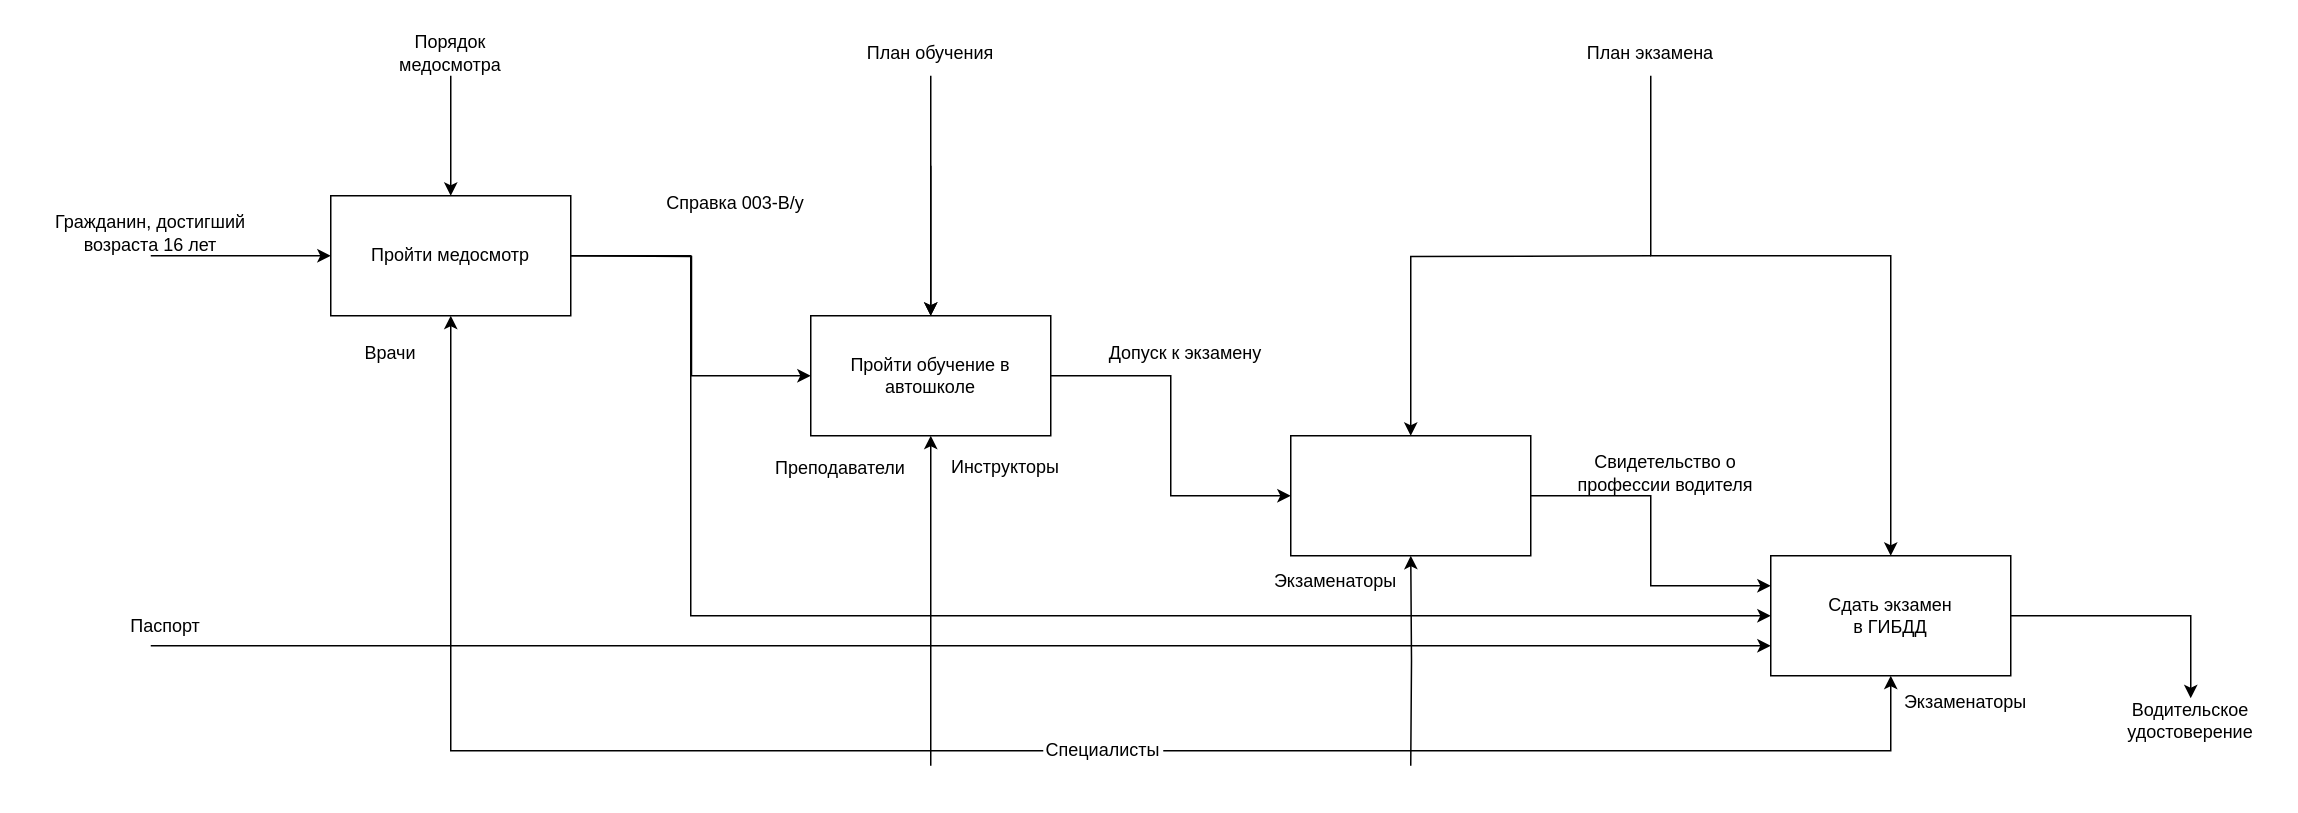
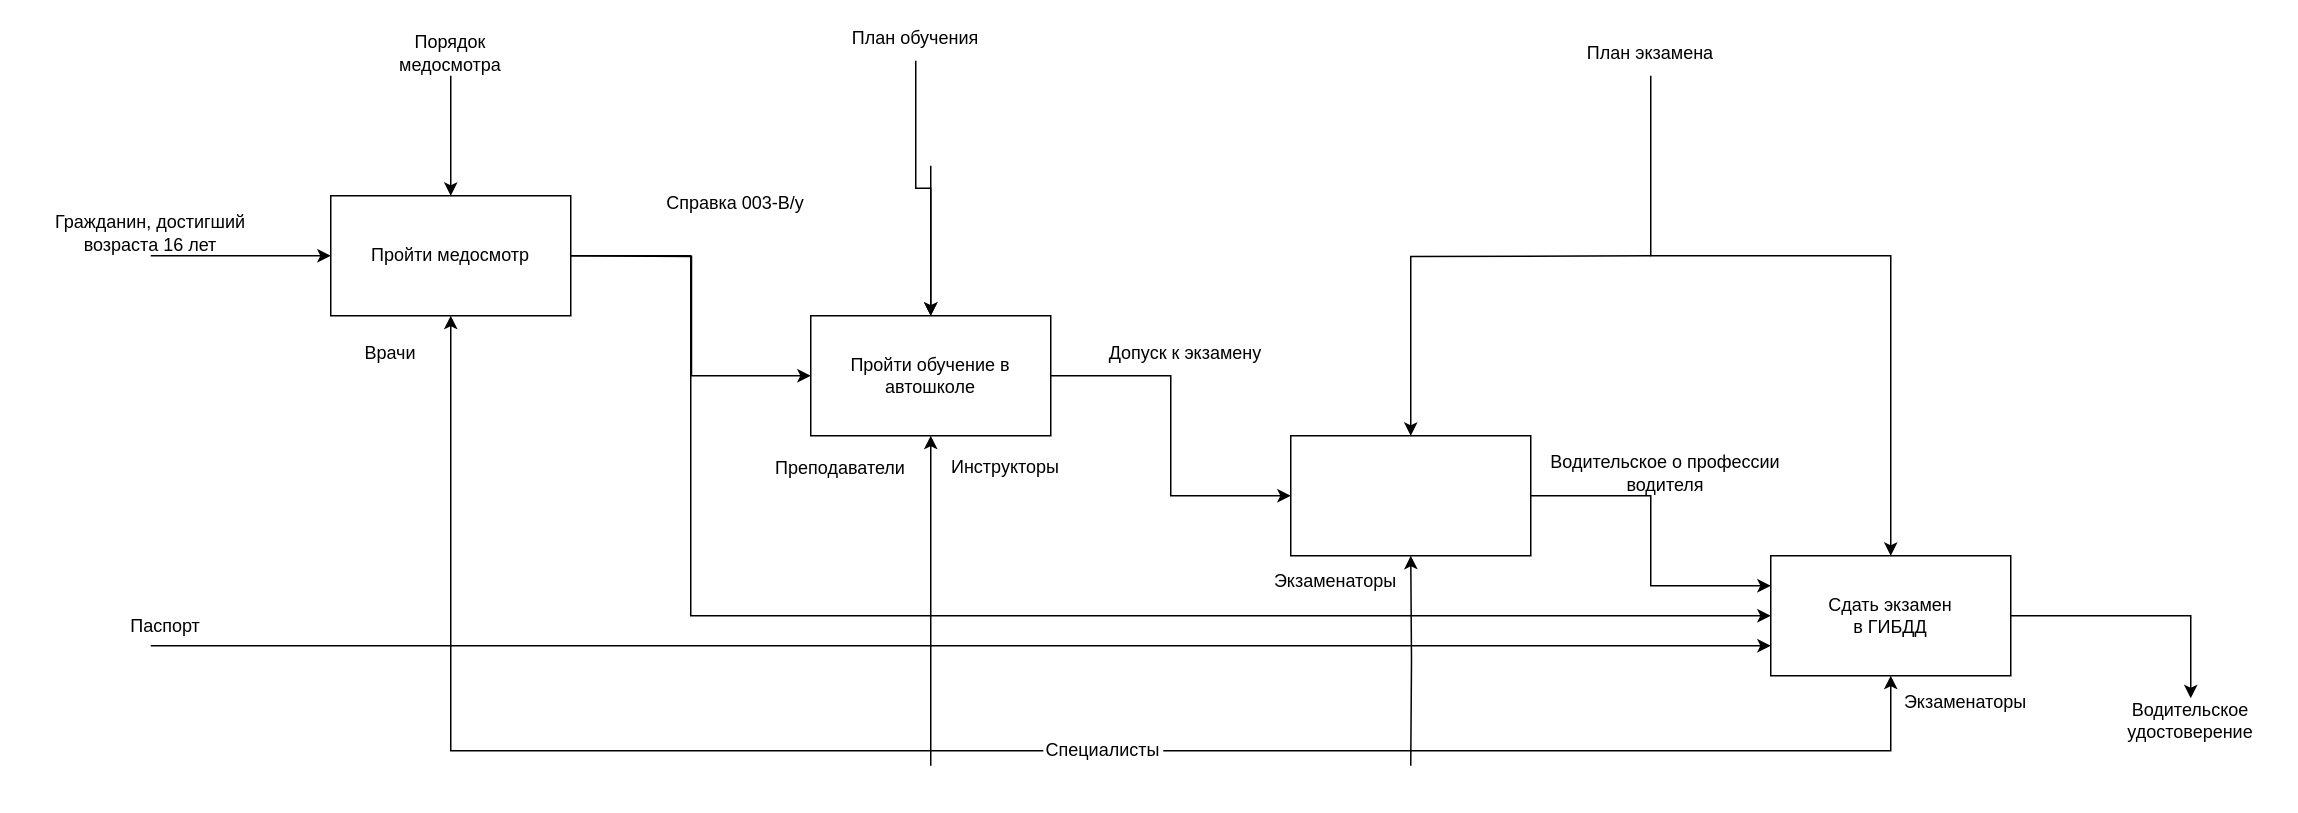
node "План обучения": moved (931, 53) -> (916, 38)
node "Свидетельство о профессии водителя": label "Свидетельство о профессии водителя" -> "Водительское о профессии водителя"
